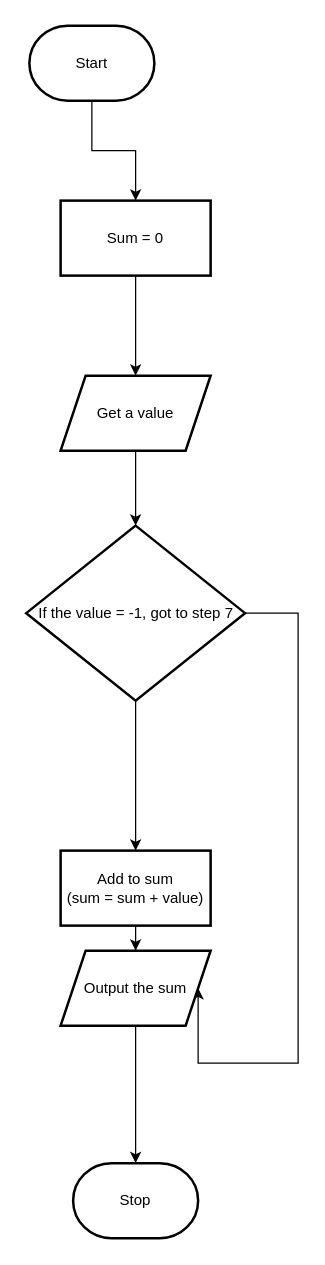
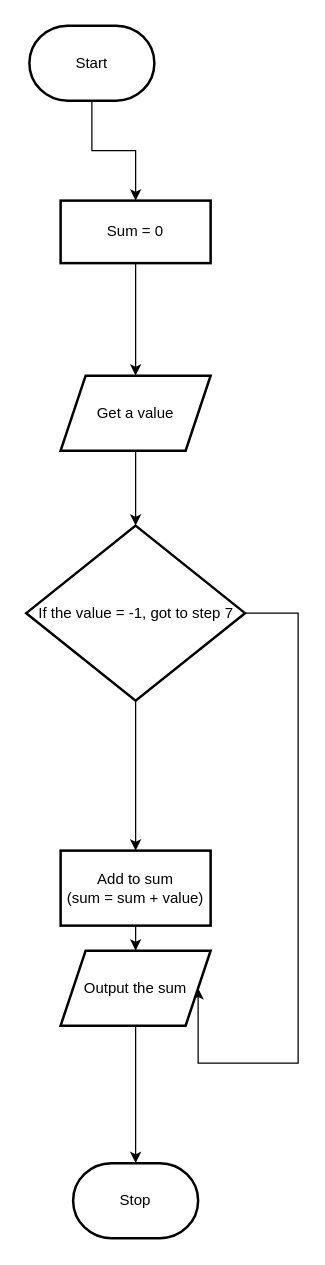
node "Sum = 0": size 150x75 -> 150x63
